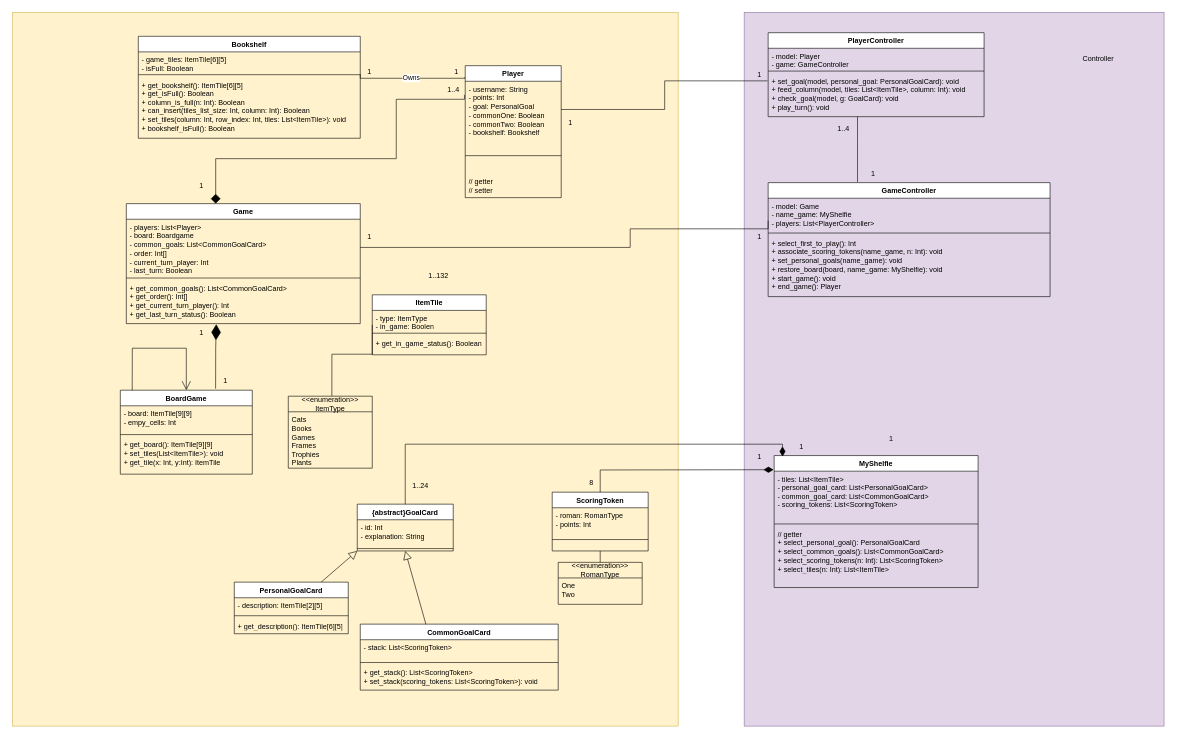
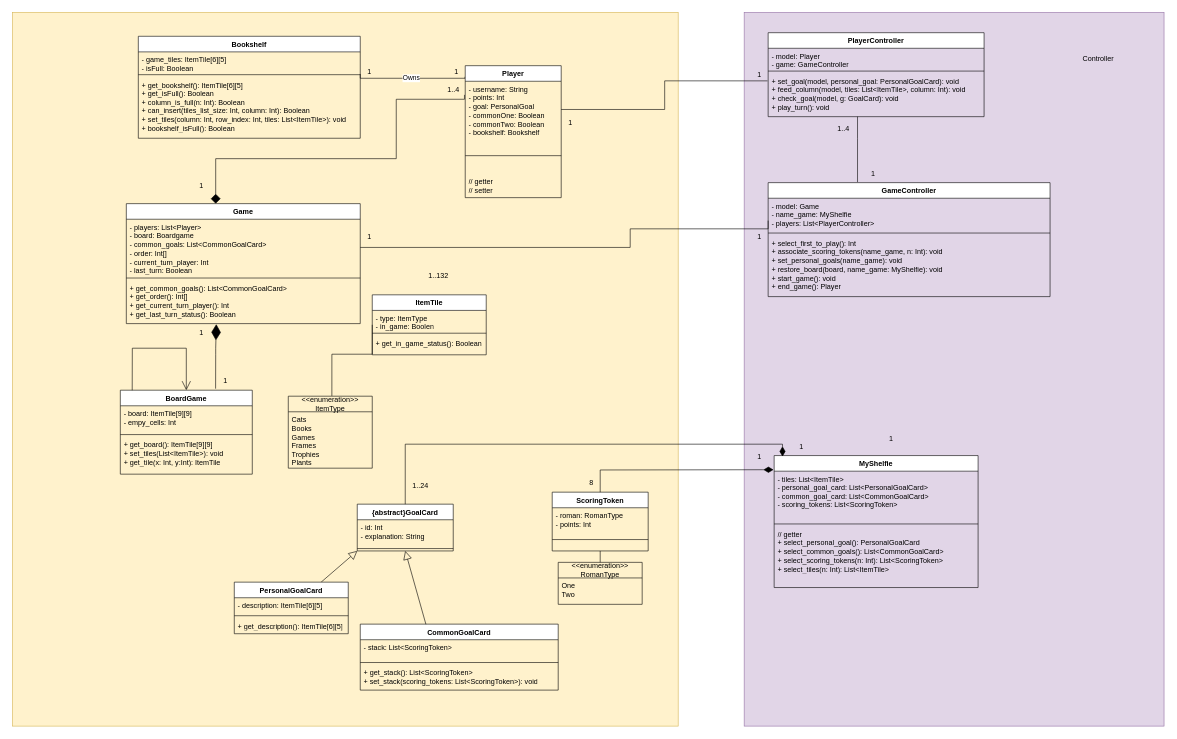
node "- description: ItemTile[2][5]": label "- description: ItemTile[2][5]" -> "- description: ItemTile[6][5]"
